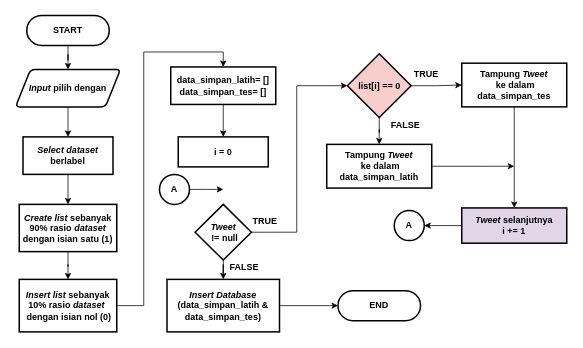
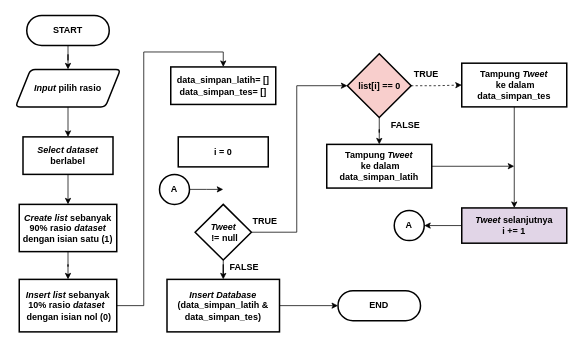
edge "list[i] == 0" -> "Tampung Tweet ke dalam data_simpan_tes": style solid -> dashed
node "Input pilih dengan": label "Input pilih dengan" -> "Input pilih rasio"
edge "data_simpan_latih= [] data_simpan_tes= []" -> "i = 0": removed
